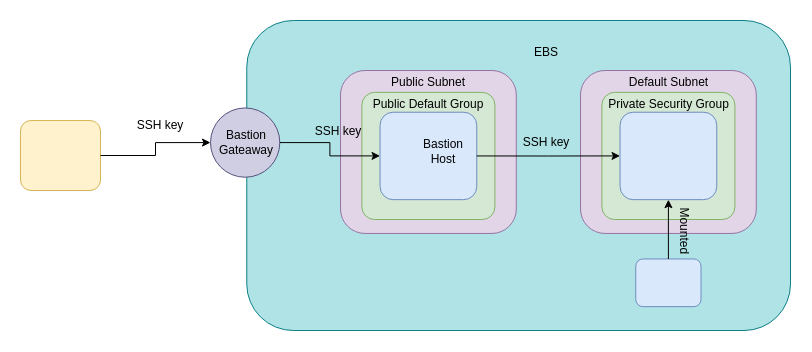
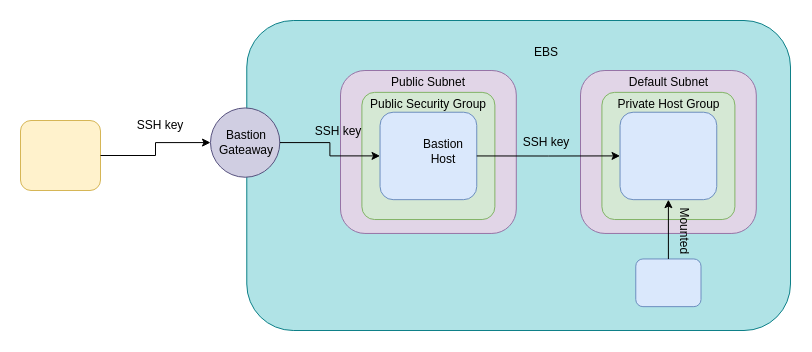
node "Public Default Group": label "Public Default Group" -> "Public Security Group"
node "Private Security Group": label "Private Security Group" -> "Private Host Group"
